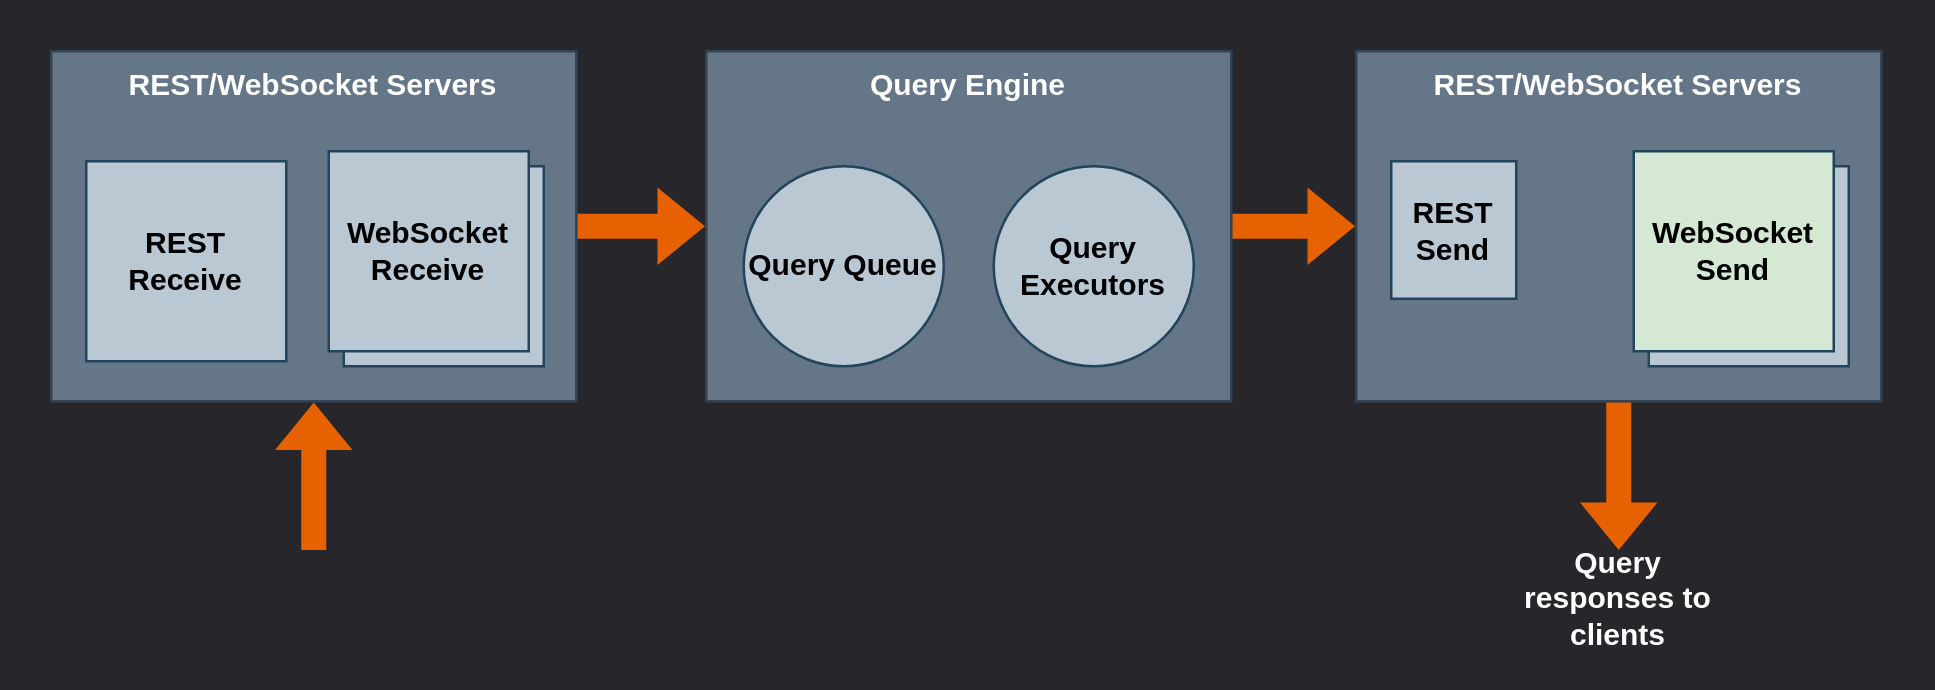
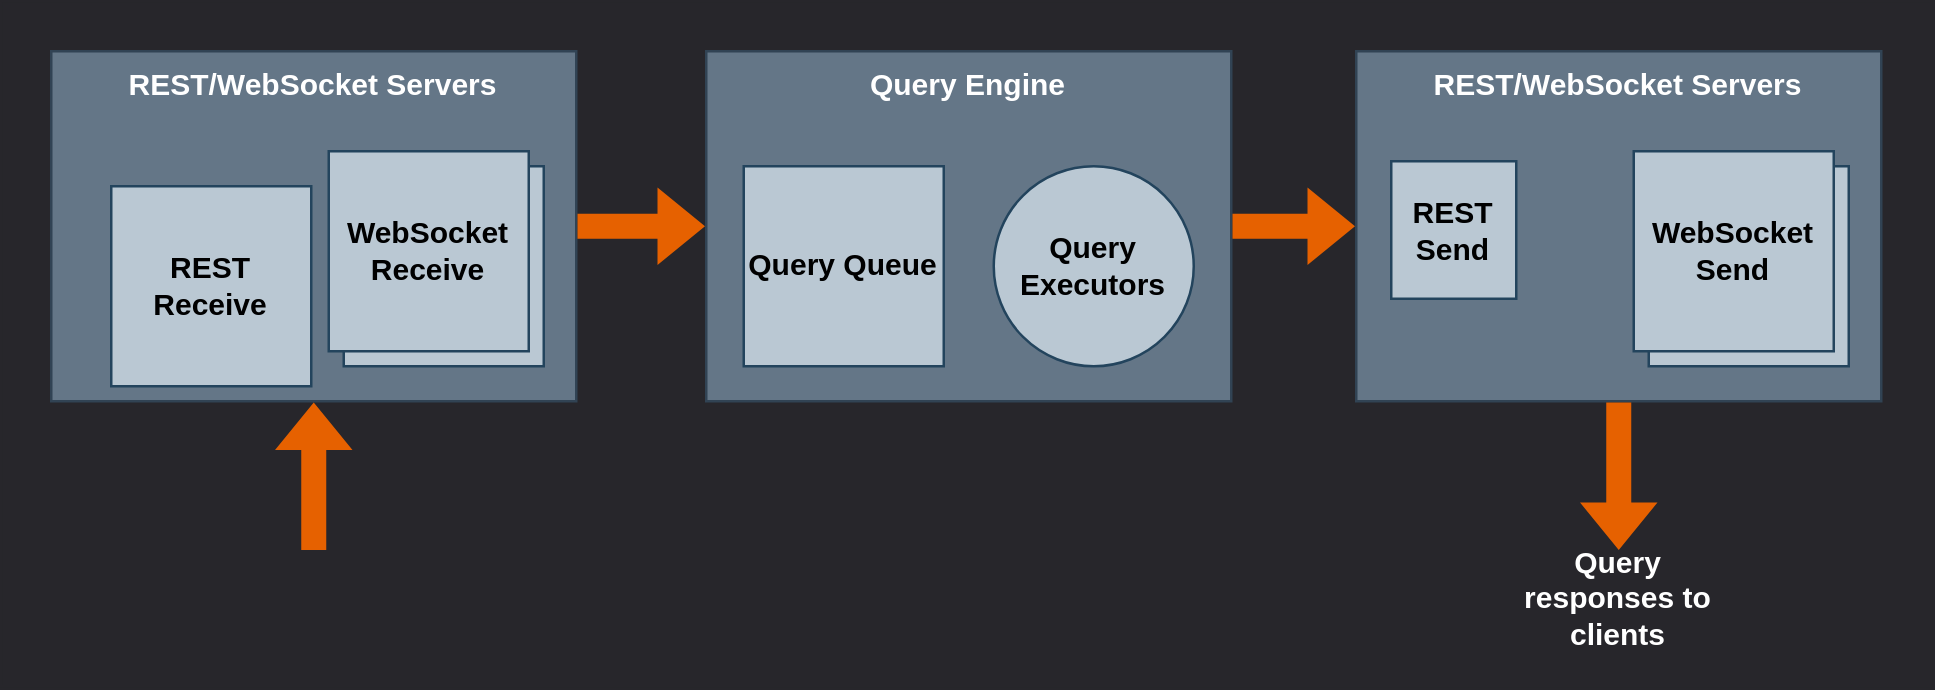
node "WebSocket Send": fillcolor #d5e8d4 -> #bac8d3
node "REST Receive": moved (186, 261) -> (211, 286)
node "Query Queue": shape ellipse -> rectangle
